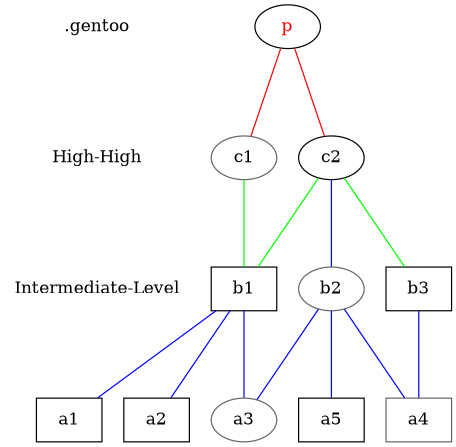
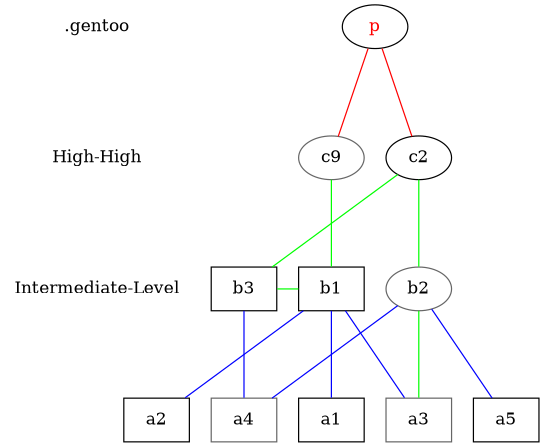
node "c1": label "c1" -> "c9"
edge "c2" -- "b1": now "b3" -- "b1"
edge "c2" -- "b2": color blue -> green
edge "b2" -- "a3": color blue -> green
node "a3": shape ellipse -> box
